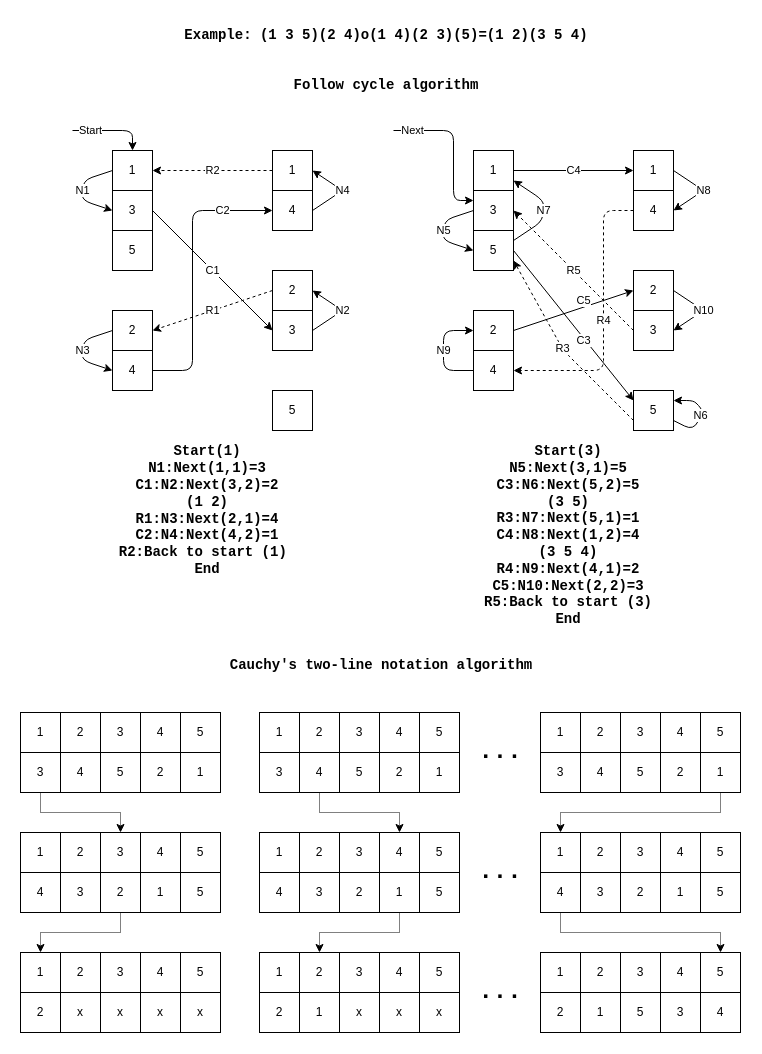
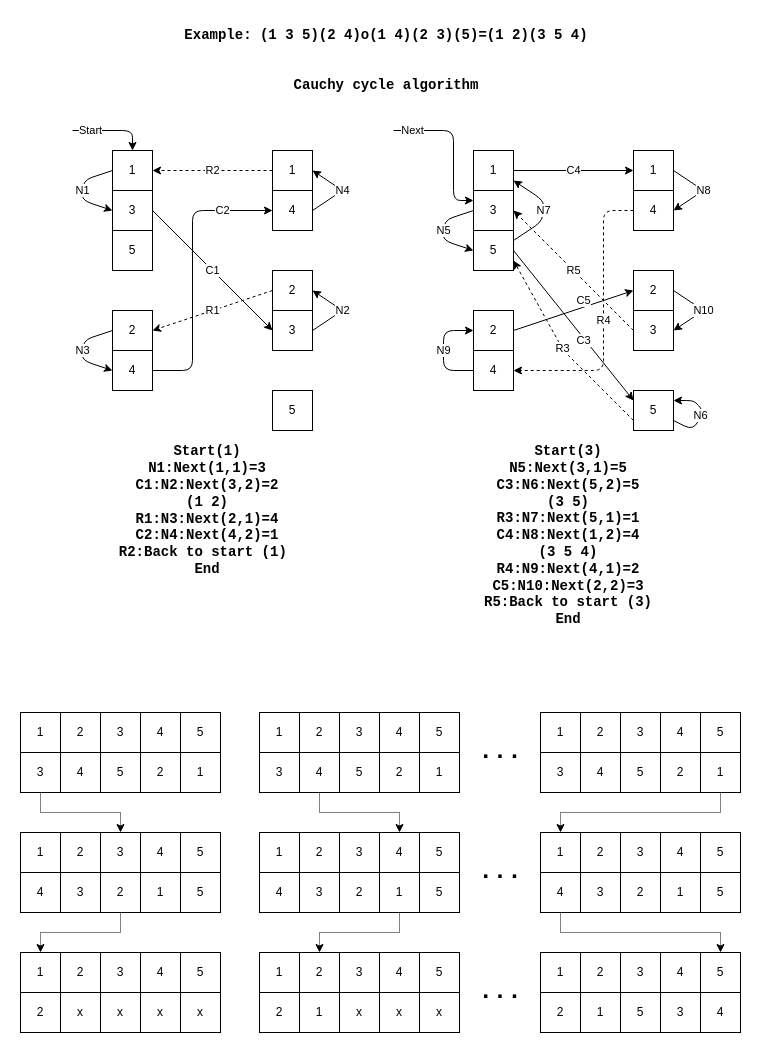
node "Follow cycle algorithm": label "Follow cycle algorithm" -> "Cauchy cycle algorithm"
node "Cauchy's two-line notation algorithm": removed
